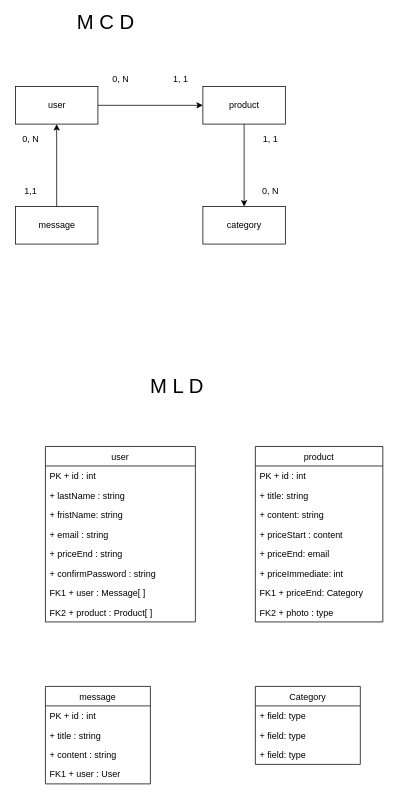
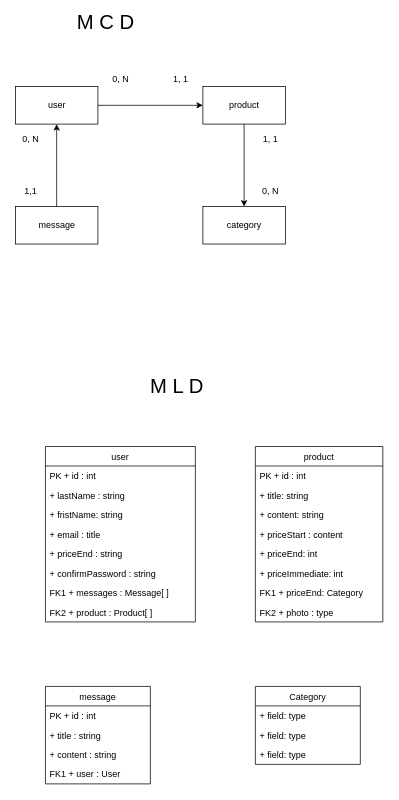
node "+ email : string": label "+ email : string" -> "+ email : title"
node "+ priceEnd: email": label "+ priceEnd: email" -> "+ priceEnd: int"
node "FK1 + user : Message[ ]": label "FK1 + user : Message[ ]" -> "FK1 + messages : Message[ ]"
